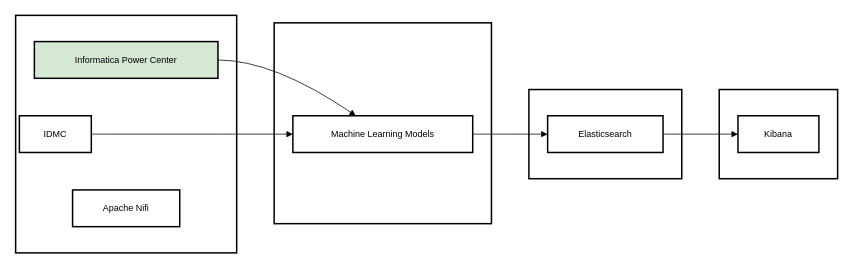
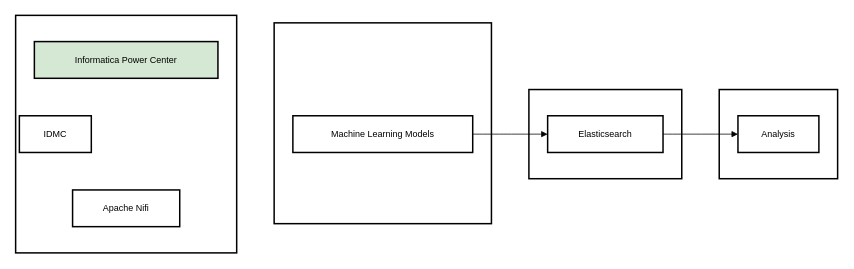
edge "Informatica Power Center" -> "Machine Learning Models": removed
edge "IDMC" -> "Machine Learning Models": removed
node "Kibana": label "Kibana" -> "Analysis"
